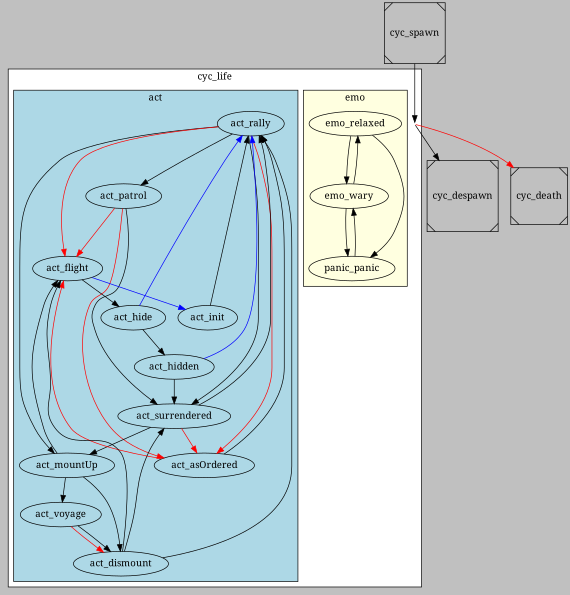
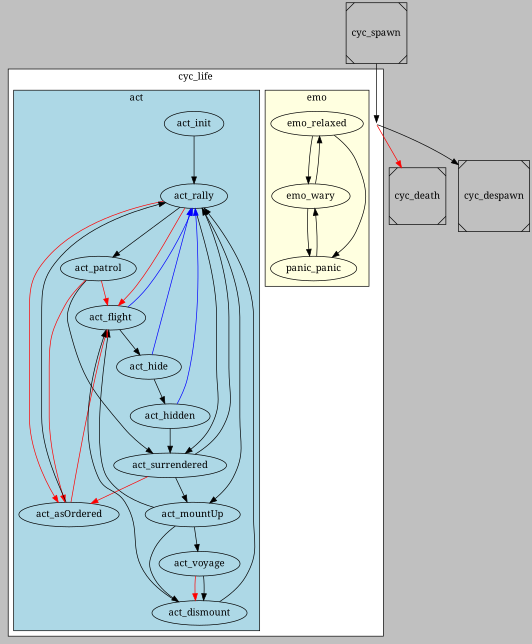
edge "act_flight" -> "act_init": now "act_flight" -> "act_rally"
edge "act_dismount" -> "act_surrendered": removed
